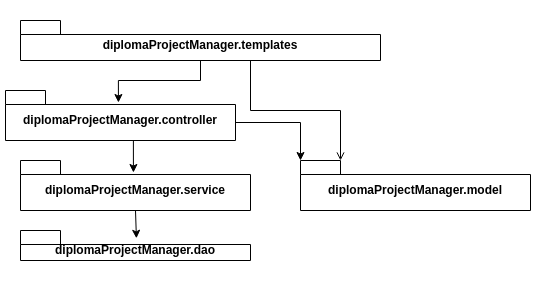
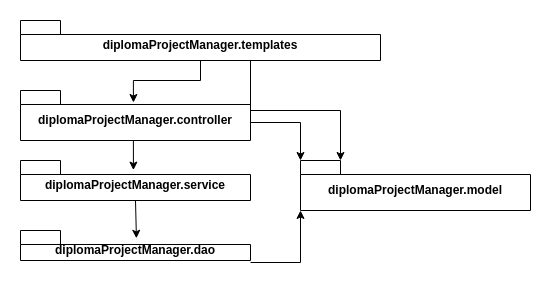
node "diplomaProjectManager.controller": moved (121, 116) -> (136, 116)
edge "diplomaProjectManager.templates" -> "diplomaProjectManager.model": arrowhead open -> classic
node "diplomaProjectManager.service": size 230x50 -> 230x40
edge "diplomaProjectManager.dao" -> "diplomaProjectManager.model": added
